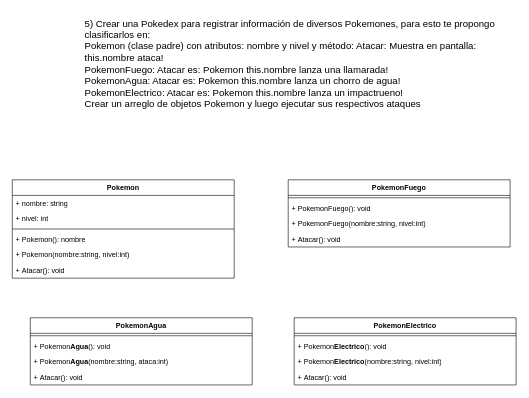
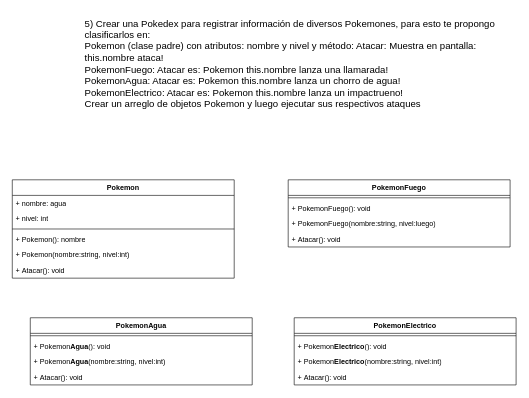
node "+ nombre: string": label "+ nombre: string" -> "+ nombre: agua"
node "+ PokemonFuego(nombre:string, nivel:int)": label "+ PokemonFuego(nombre:string, nivel:int)" -> "+ PokemonFuego(nombre:string, nivel:luego)"
node "+ PokemonAgua(nombre:string, ataca:int)": label "+ PokemonAgua(nombre:string, ataca:int)" -> "+ PokemonAgua(nombre:string, nivel:int)"
